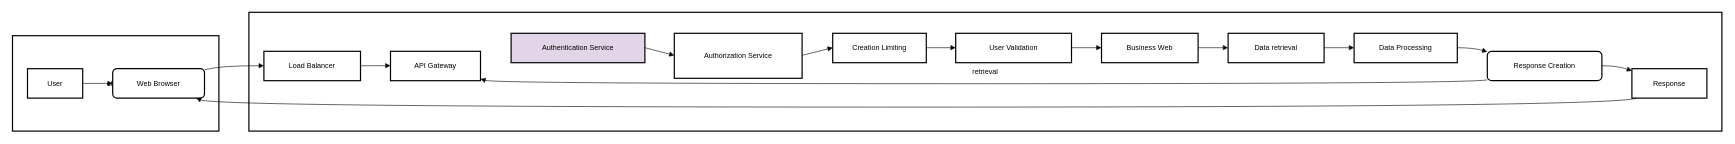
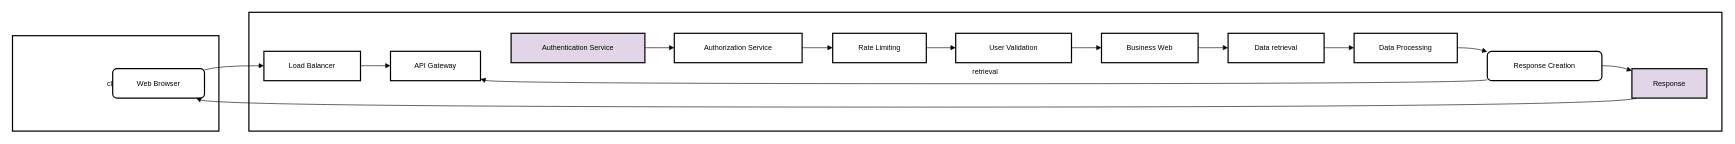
node "Creation Limiting": label "Creation Limiting" -> "Rate Limiting"
node "Authorization Service": size 128x45 -> 128x29
node "User": removed
edge "User" -> "Web Browser": removed
node "Response": fillcolor #ffffff -> #e1d5e7
